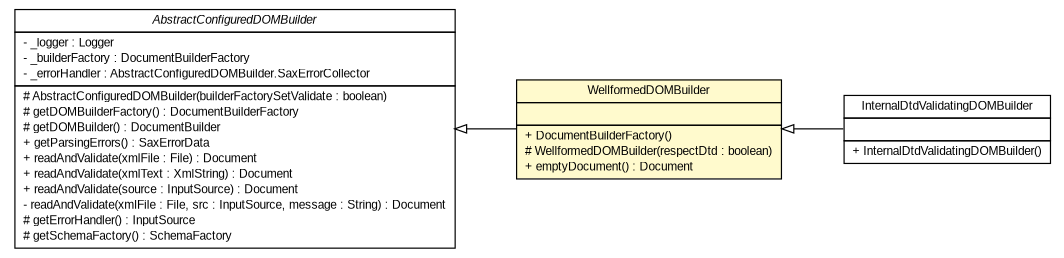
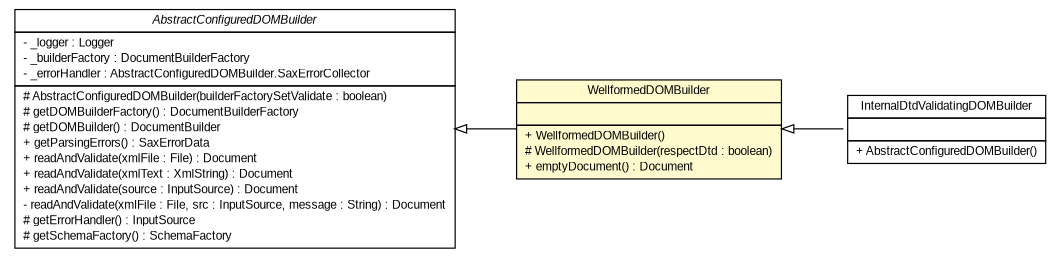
node "WellformedDOMBuilder": text "+ DocumentBuilderFactory()" -> "+ WellformedDOMBuilder()"
node "InternalDtdValidatingDOMBuilder": text "+ InternalDtdValidatingDOMBuilder()" -> "+ AbstractConfiguredDOMBuilder()"
